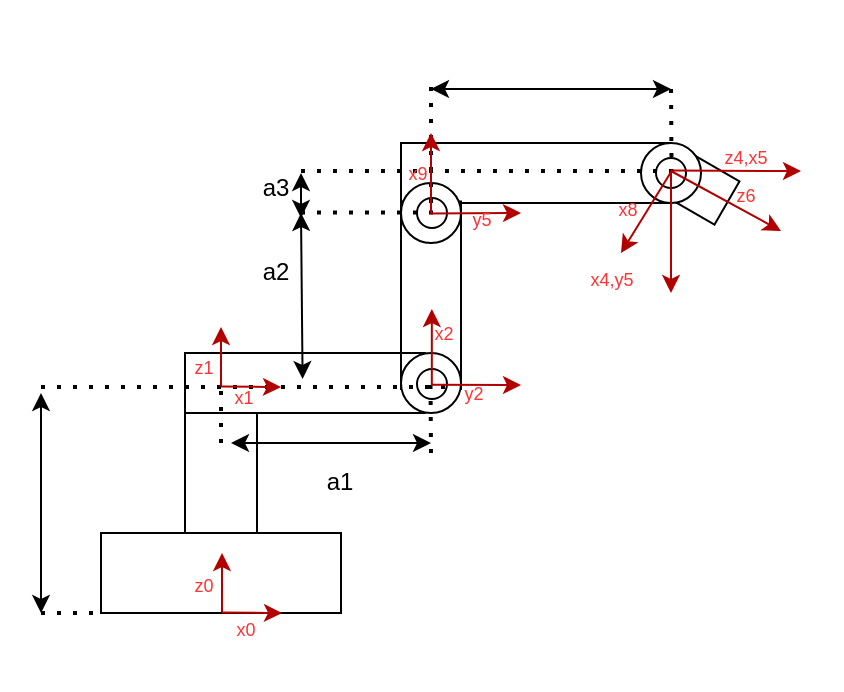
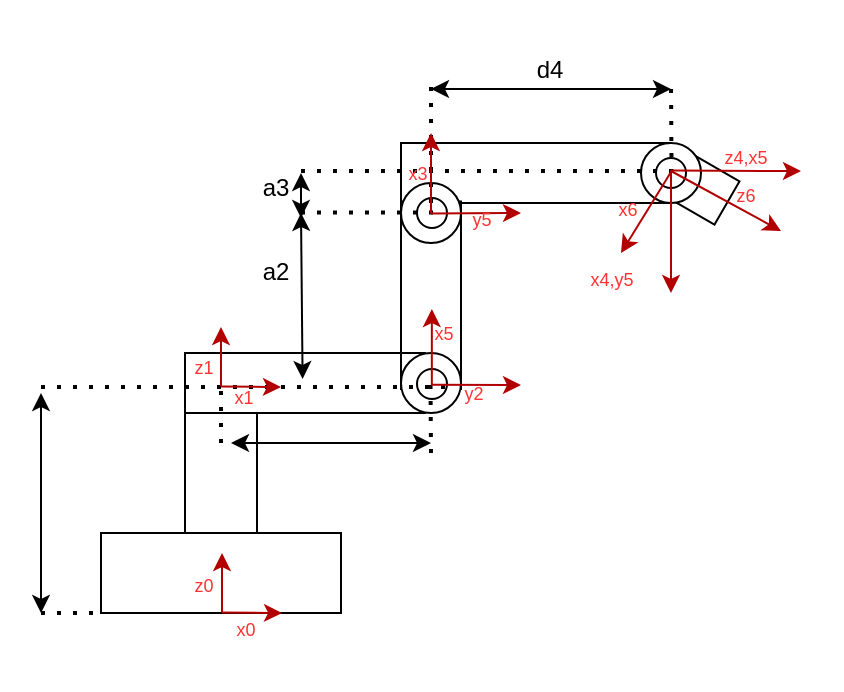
node "d4": added
node "x9": label "x9" -> "x3"
node "x8": label "x8" -> "x6"
node "x2": label "x2" -> "x5"
node "a1": removed
